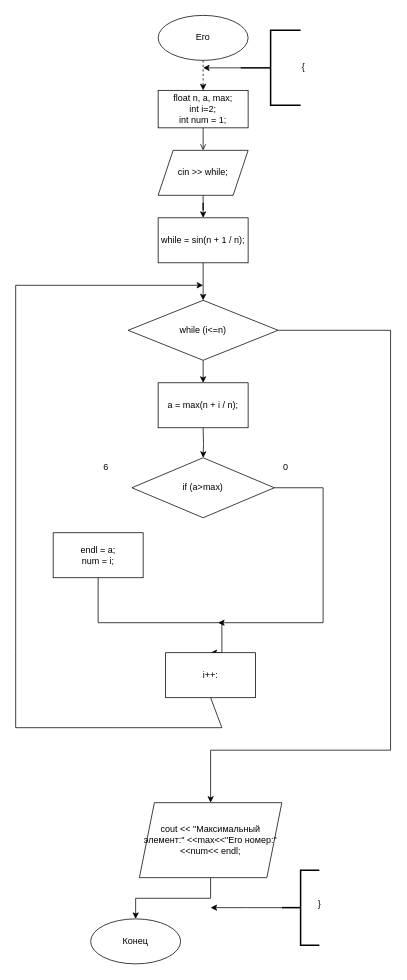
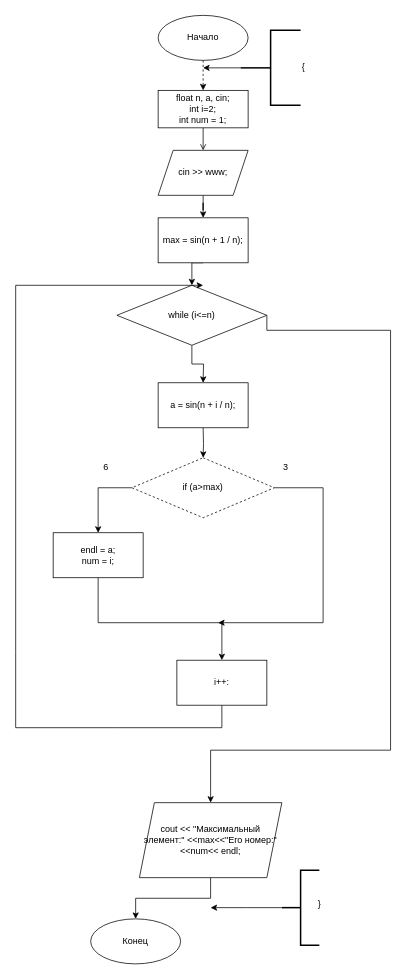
node "Его": label "Его" -> "Начало"
node "float n, a, max; int i=2; int num = 1;": label "float n, a, max; int i=2; int num = 1;" -> "float n, a, cin; int i=2; int num = 1;"
node "cin >> while;": label "cin >> while;" -> "cin >> www;"
node "while = sin(n + 1 / n);": label "while = sin(n + 1 / n);" -> "max = sin(n + 1 / n);"
node "while (i<=n)": moved (203, 330) -> (192, 315)
node "a = max(n + i / n);": label "a = max(n + i / n);" -> "a = sin(n + i / n);"
node "0": label "0" -> "3"
edge "if (a>max)" -> "endl = a; num = i;": added
node "if (a>max)": style solid -> dashed
node "i++:": moved (210, 675) -> (222, 683)
